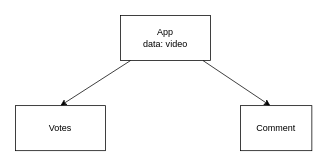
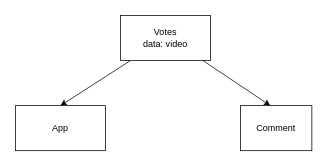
node "App data: video": label "App data: video" -> "Votes data: video"
node "Votes": label "Votes" -> "App"
